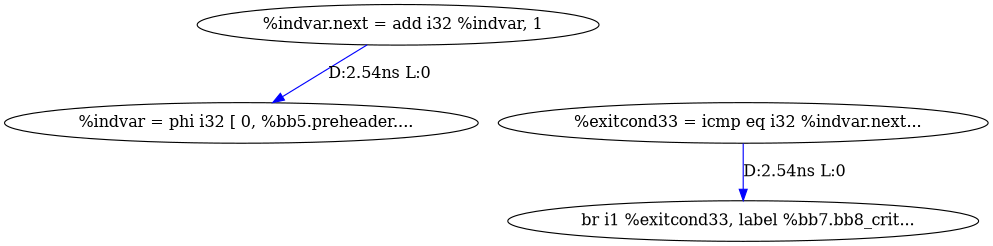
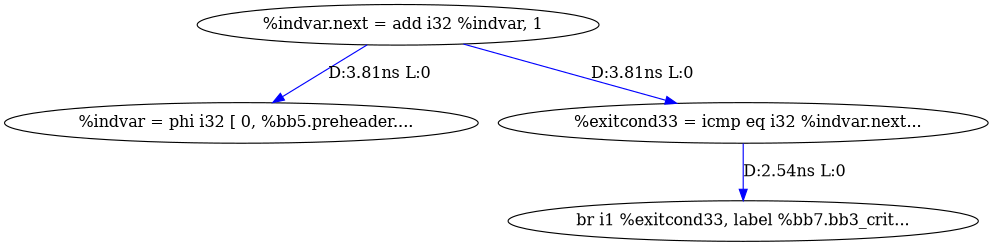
edge "%indvar.next = add i32 %indvar, 1" -> "%exitcond33 = icmp eq i32 %indvar.next...": added, label "D:3.81ns L:0"
edge "%indvar.next = add i32 %indvar, 1" -> "%indvar = phi i32 [ 0, %bb5.preheader....": label "D:2.54ns L:0" -> "D:3.81ns L:0"
node "br i1 %exitcond33, label %bb7.bb8_crit...": label "br i1 %exitcond33, label %bb7.bb8_crit..." -> "br i1 %exitcond33, label %bb7.bb3_crit..."
